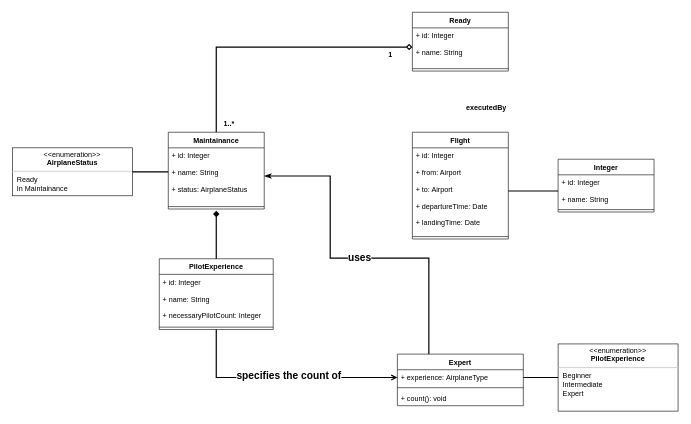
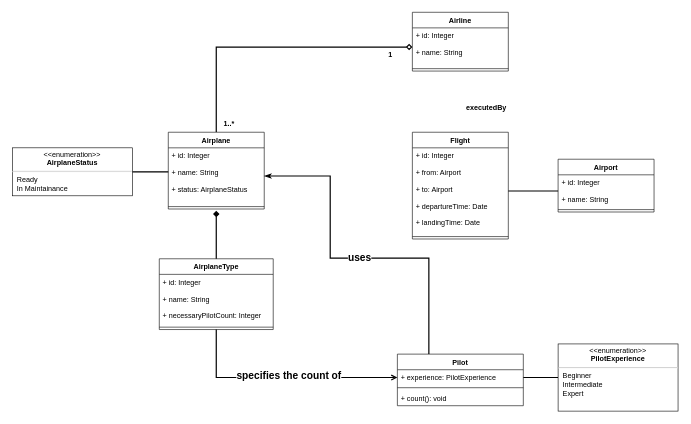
node "Ready": label "Ready" -> "Airline"
node "Maintainance": label "Maintainance" -> "Airplane"
node "Integer": label "Integer" -> "Airport"
node "PilotExperience": label "PilotExperience" -> "AirplaneType"
node "Expert": label "Expert" -> "Pilot"
node "+ experience: AirplaneType": label "+ experience: AirplaneType" -> "+ experience: PilotExperience"
